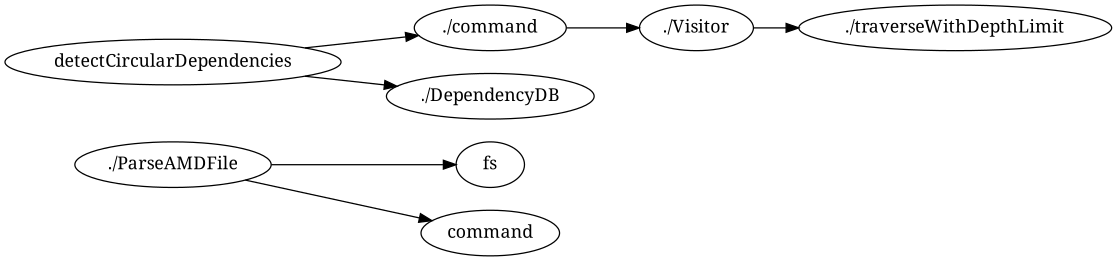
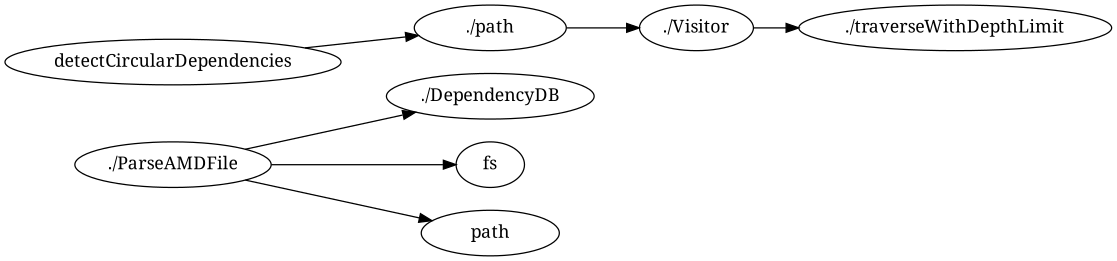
node "./command": label "./command" -> "./path"
edge "detectCircularDependencies" -> "./DependencyDB": now "./ParseAMDFile" -> "./DependencyDB"
node "command": label "command" -> "path"
